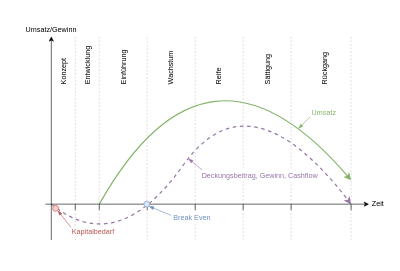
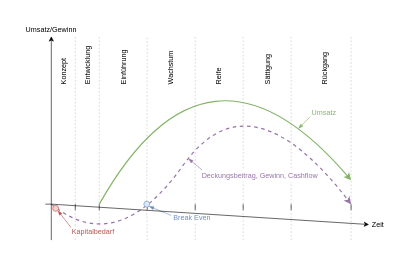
node "Zeit": moved (378, 204) -> (378, 225)
